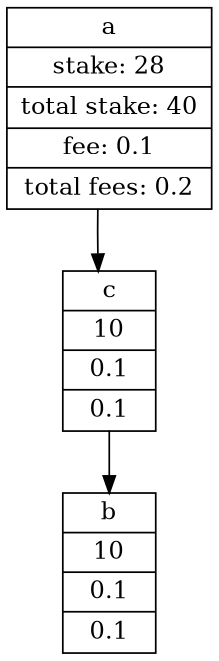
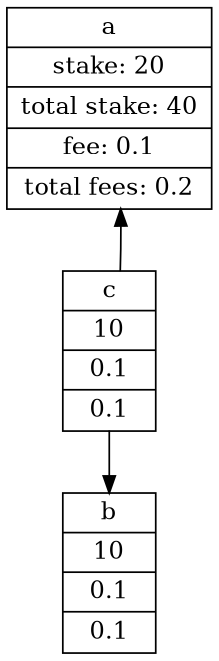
node "a": text "stake: 28" -> "stake: 20"
edge "a" -> "c": reversed
